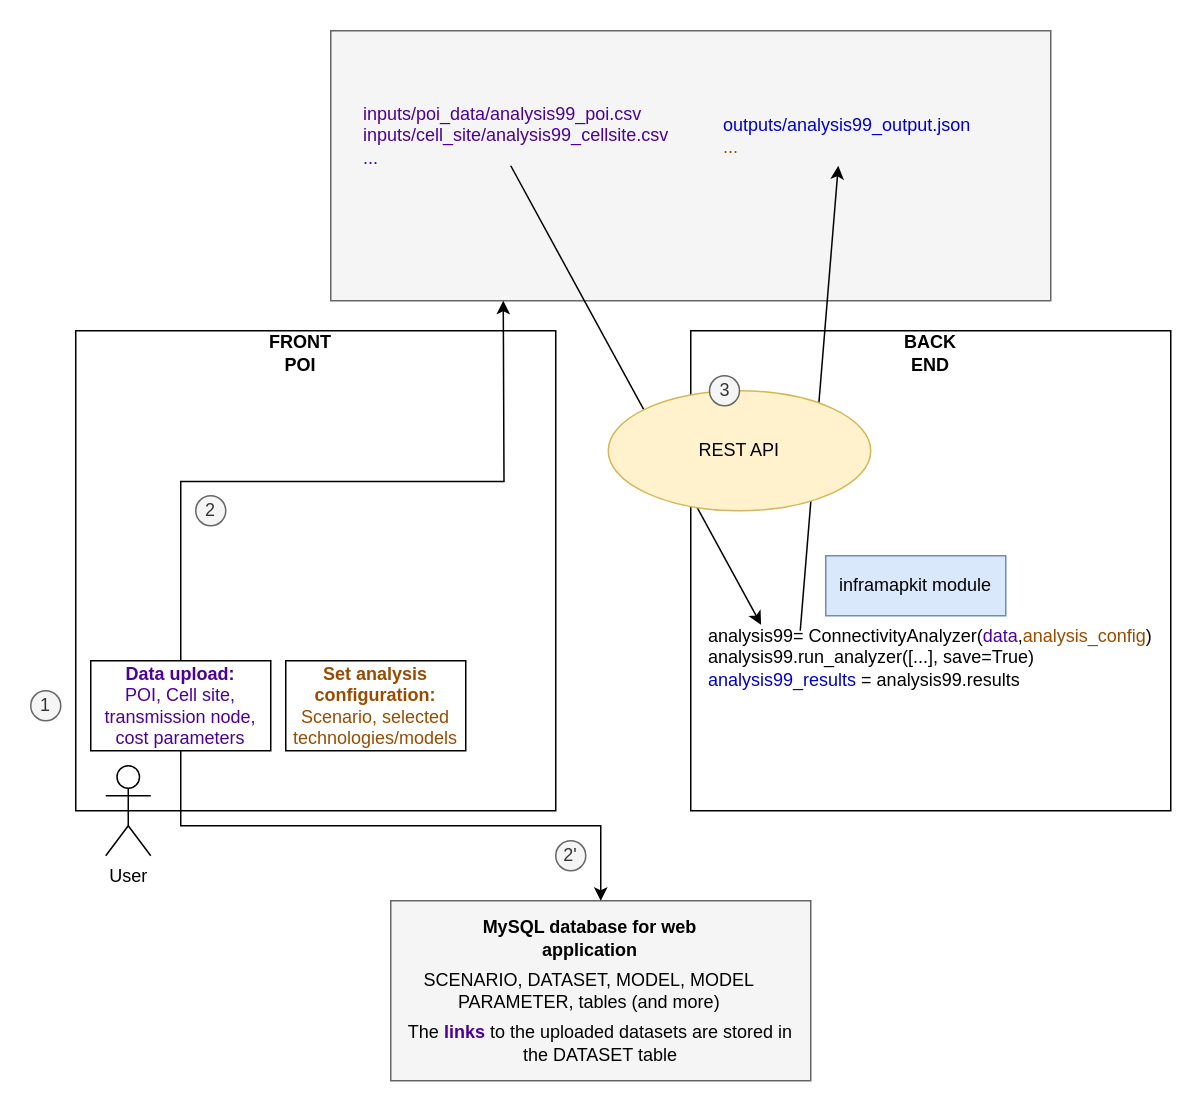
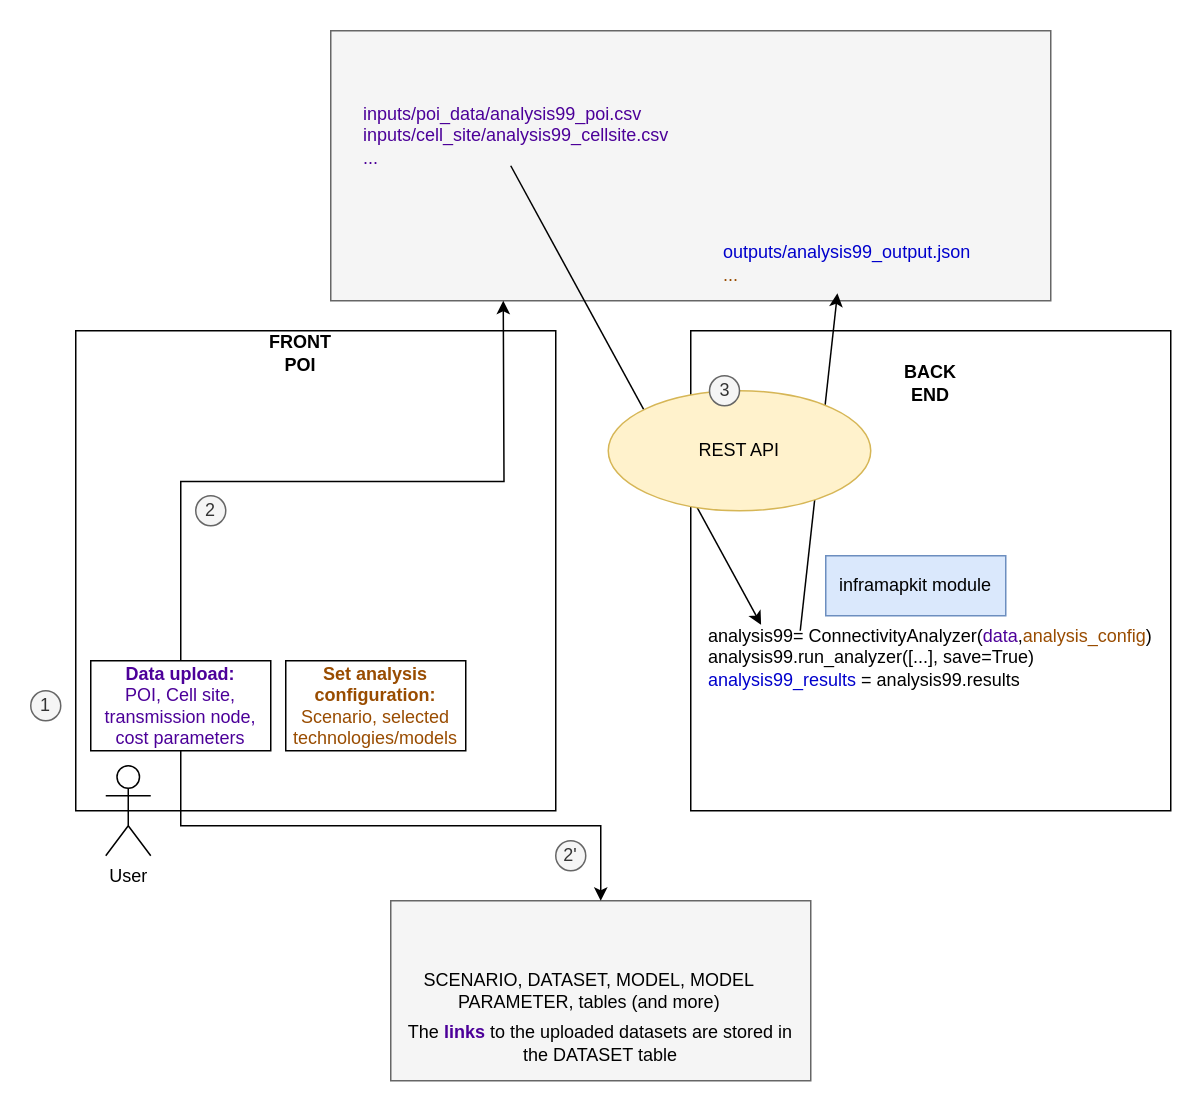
node "outputs/analysis99_output.json ...": moved (841, 136) -> (841, 263)
node "BACK END": moved (931, 353) -> (931, 383)
node "MySQL database for web application": removed
